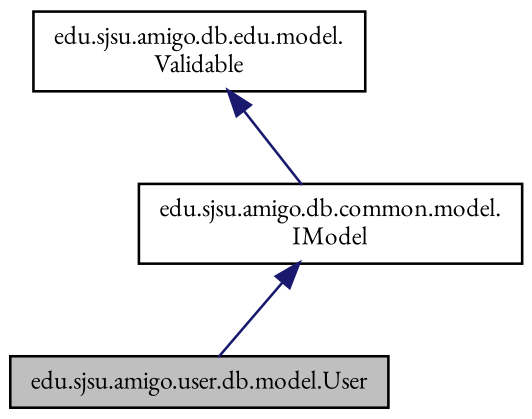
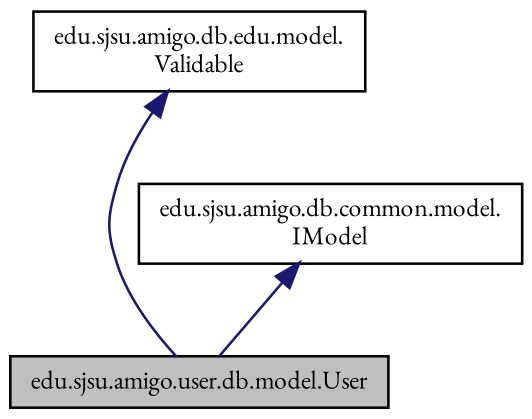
edge "edu.sjsu.amigo.db.common.model. IModel" -> "edu.sjsu.amigo.db.edu.model. Validable": now "edu.sjsu.amigo.user.db.model.User" -> "edu.sjsu.amigo.db.edu.model. Validable"
